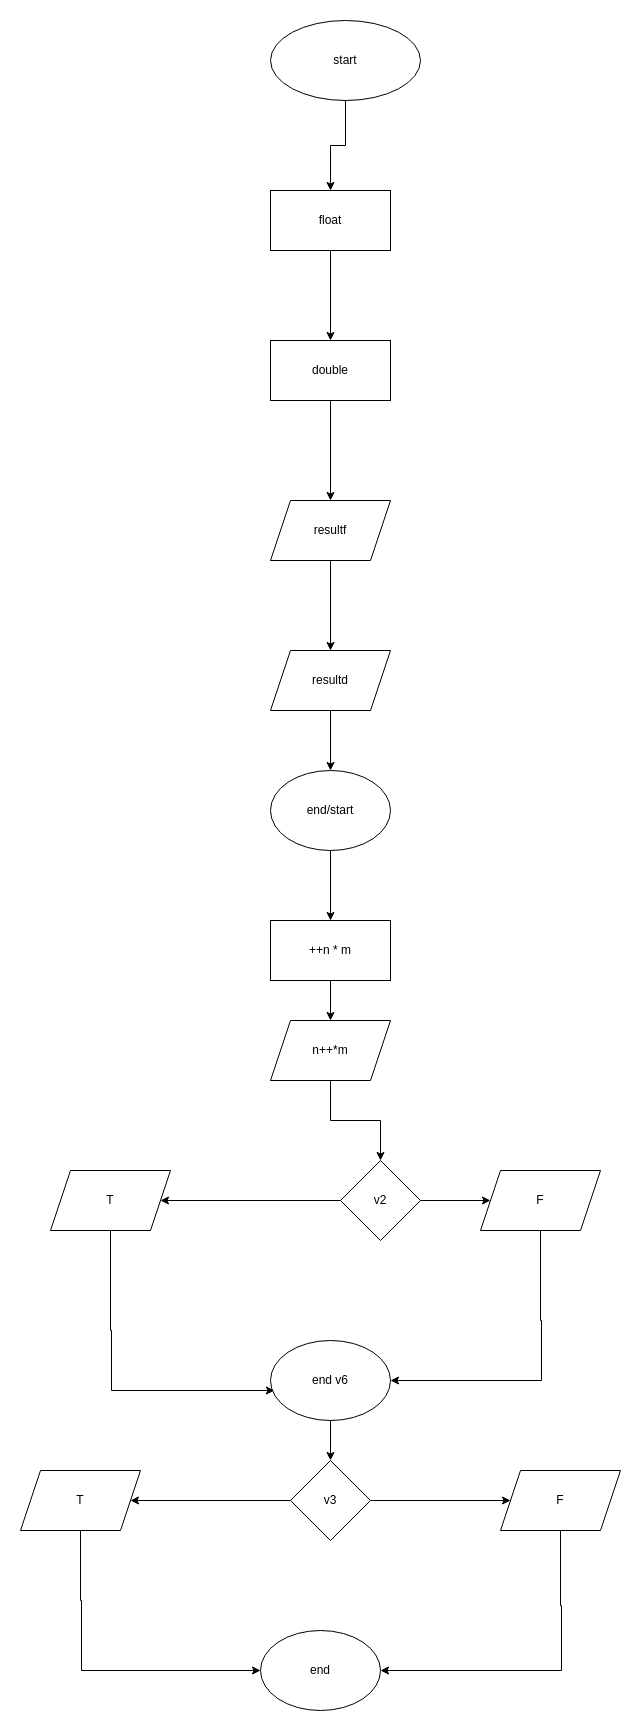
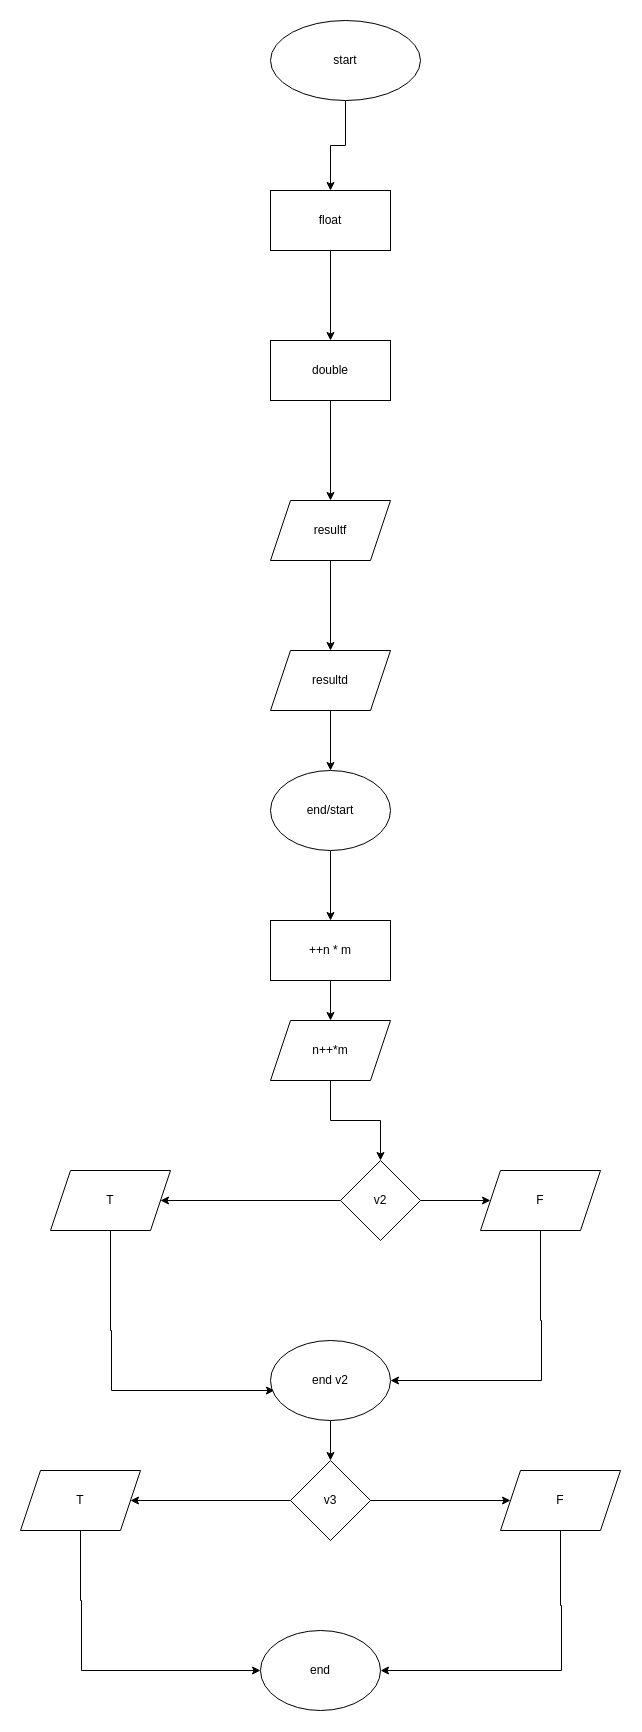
node "end v6": label "end v6" -> "end v2"
